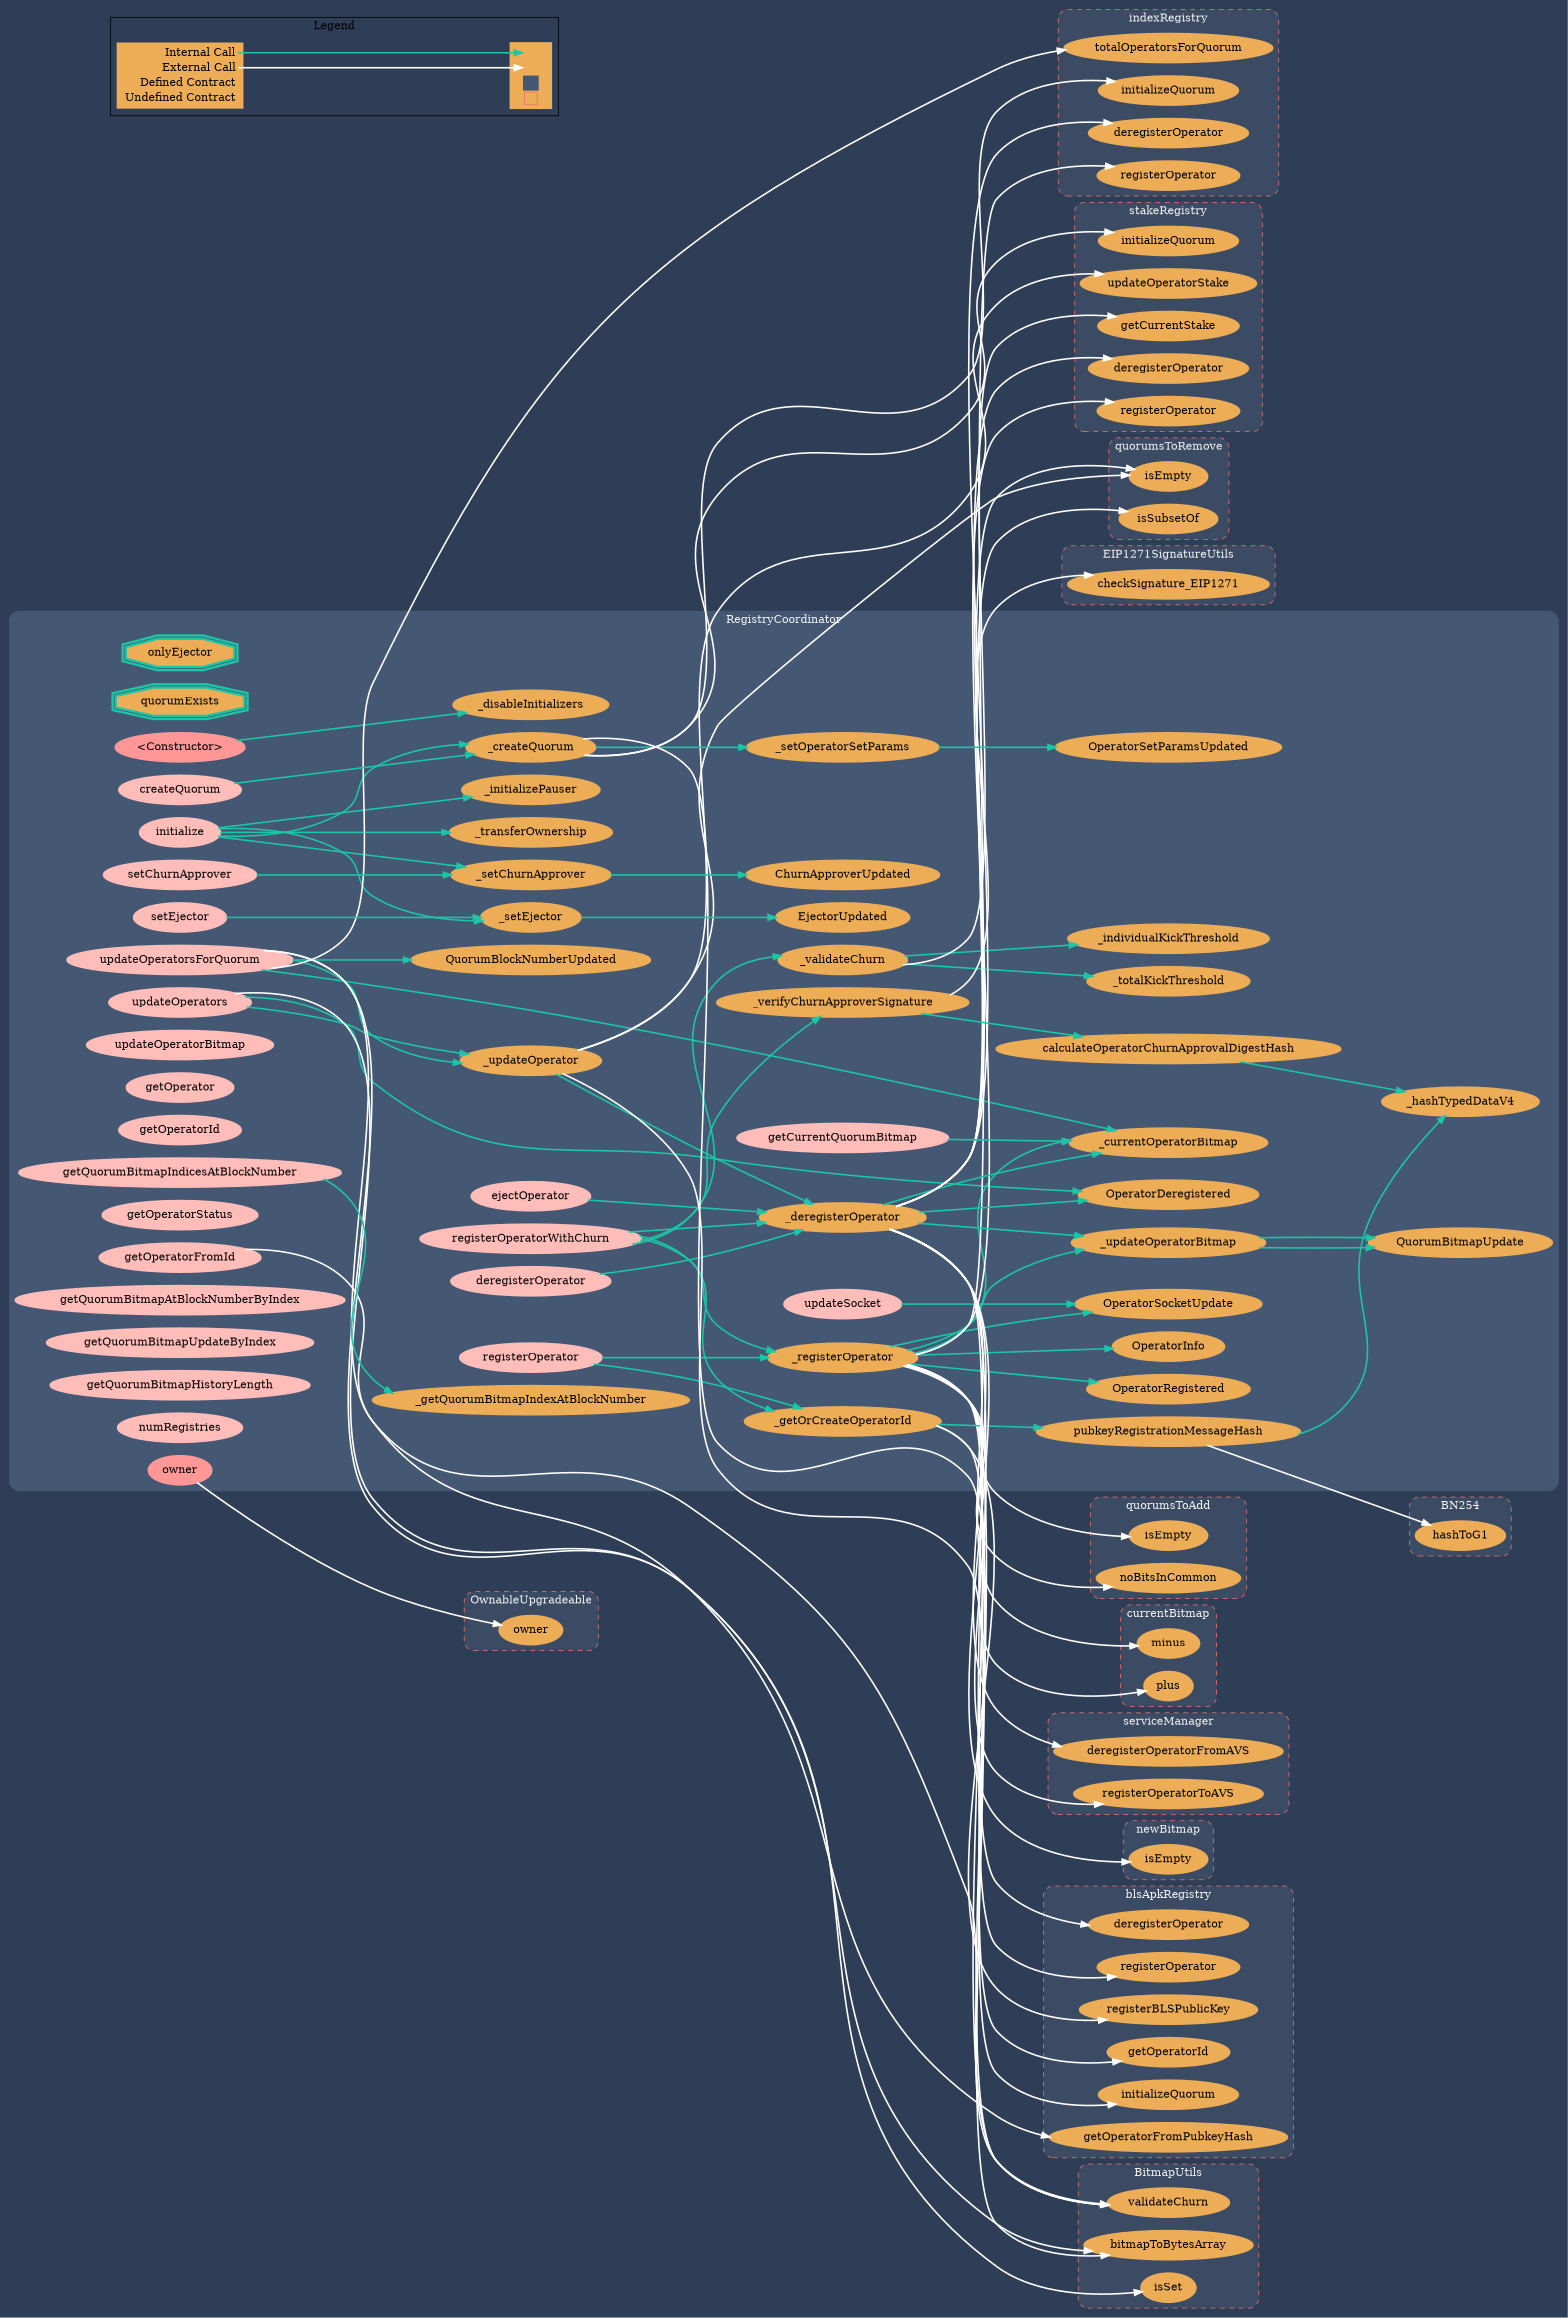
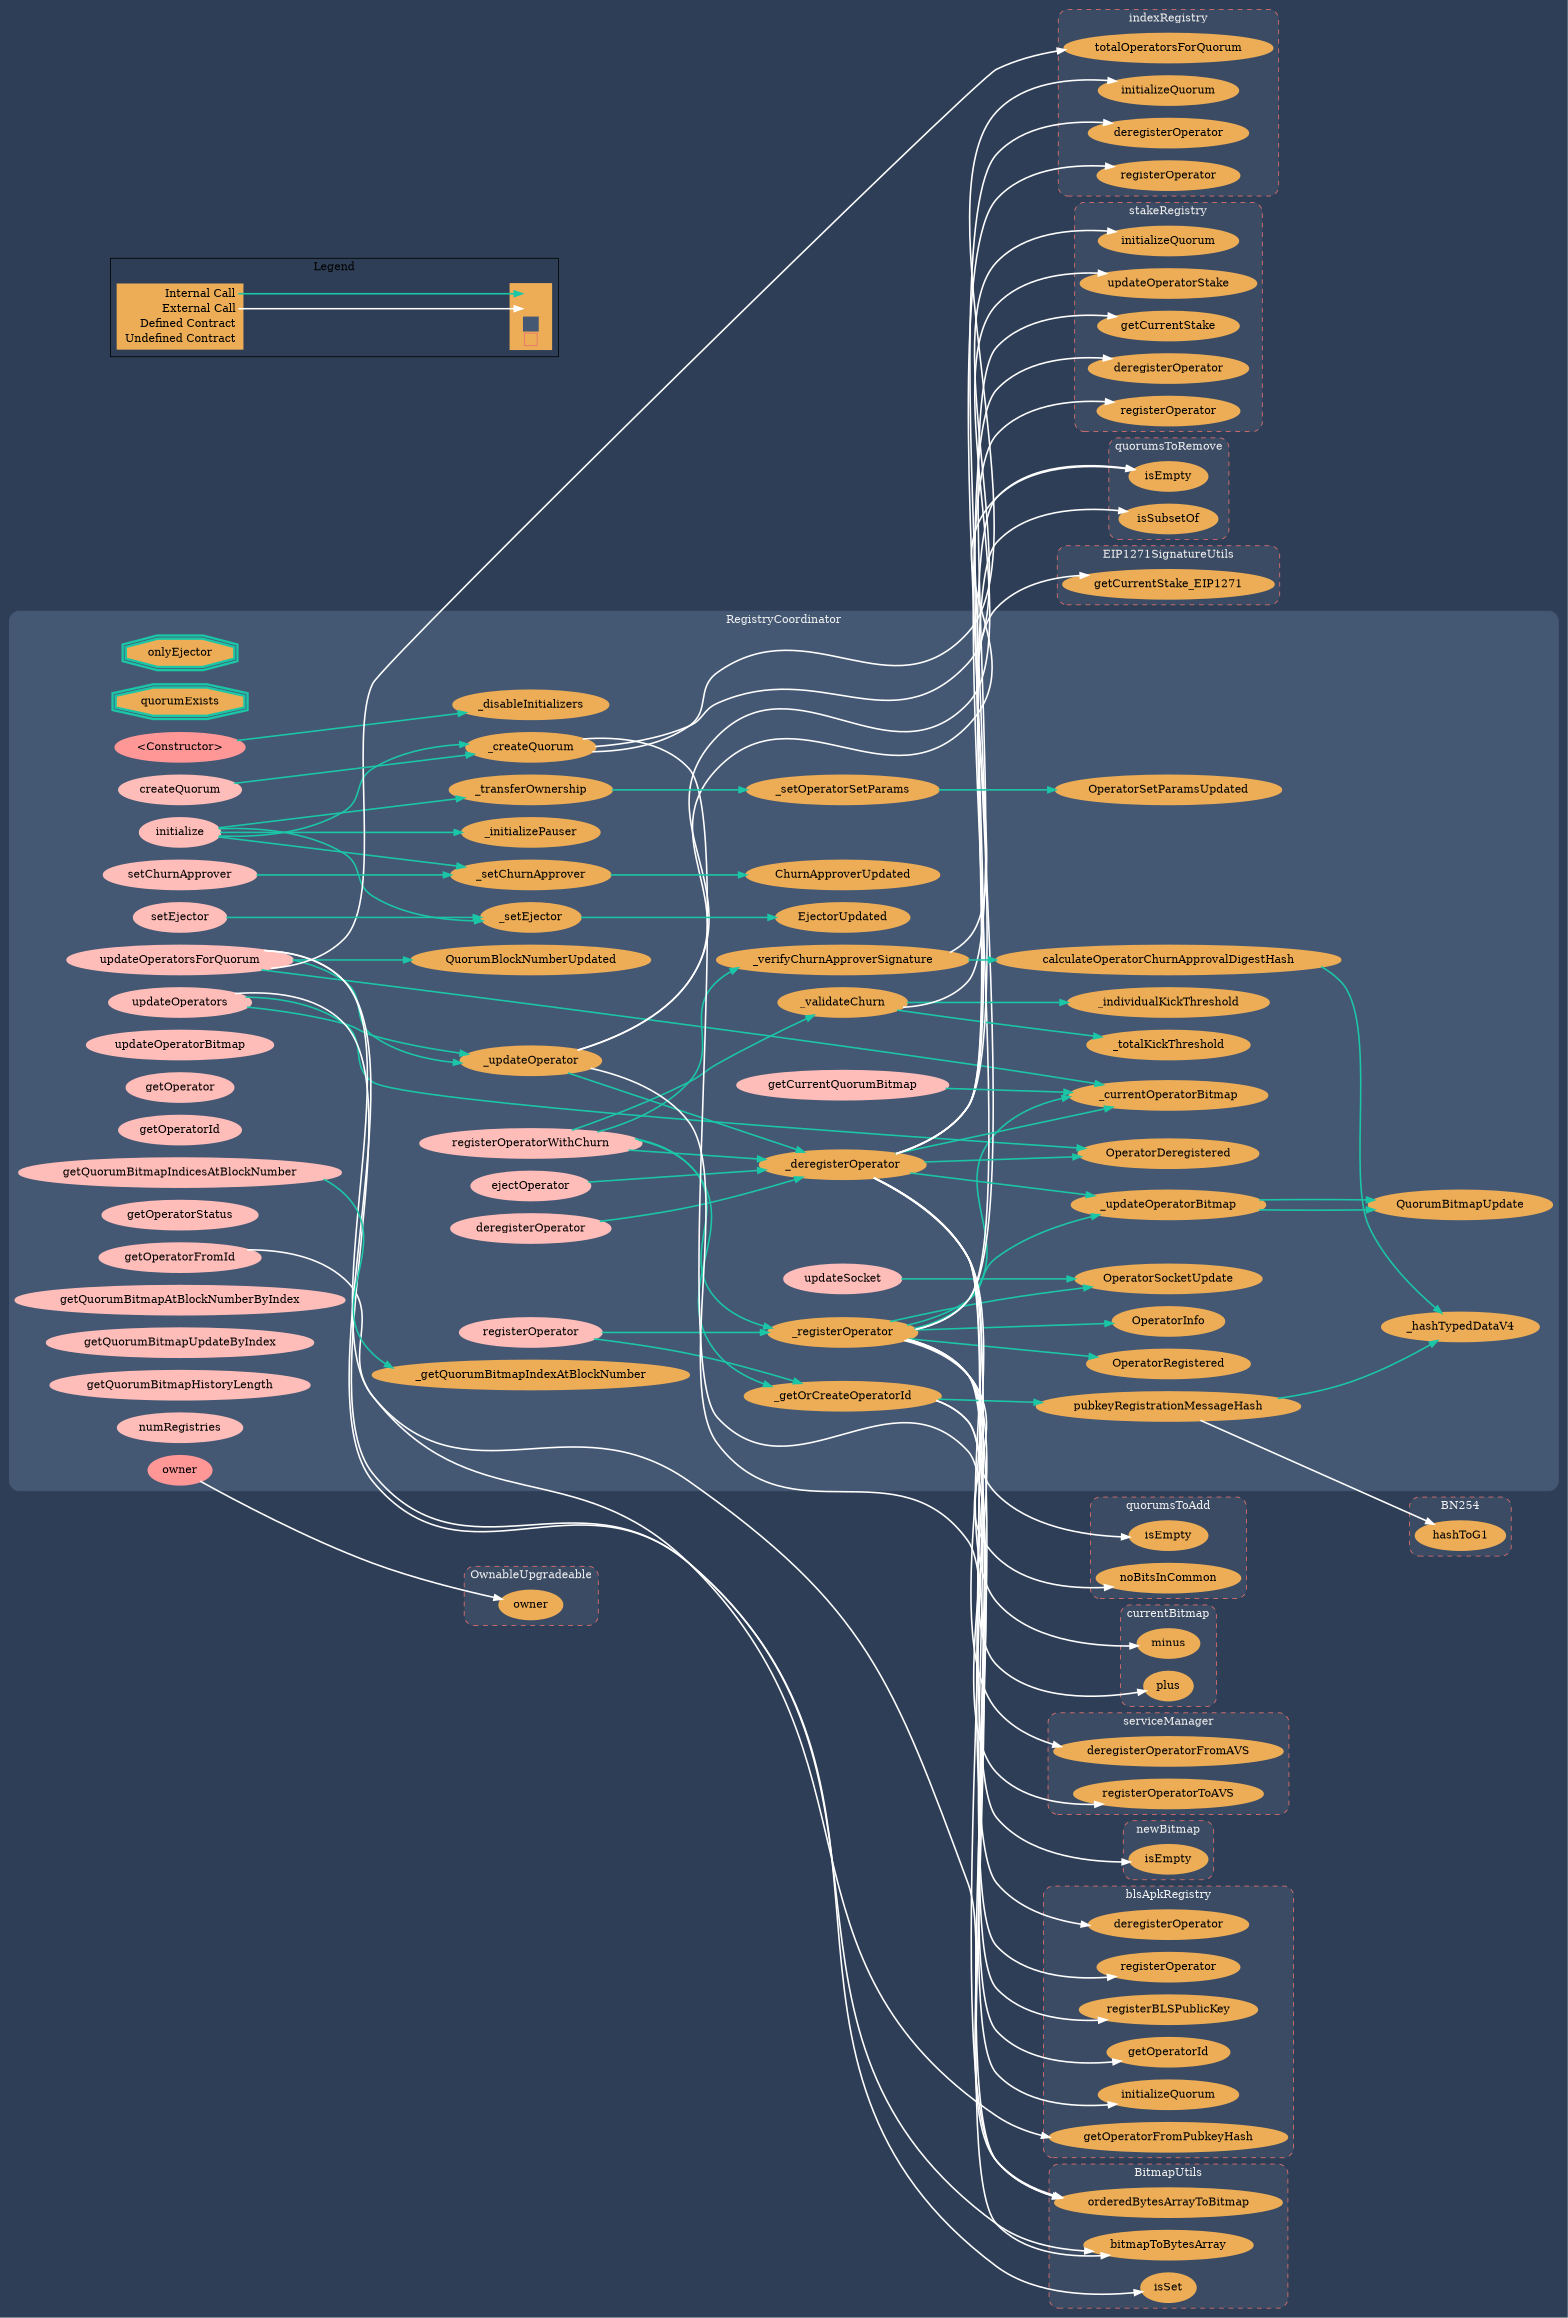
node "checkSignature_EIP1271": label "checkSignature_EIP1271" -> "getCurrentStake_EIP1271"
edge "_createQuorum" -> "_setOperatorSetParams": now "_transferOwnership" -> "_setOperatorSetParams"
node "validateChurn": label "validateChurn" -> "orderedBytesArrayToBitmap"
